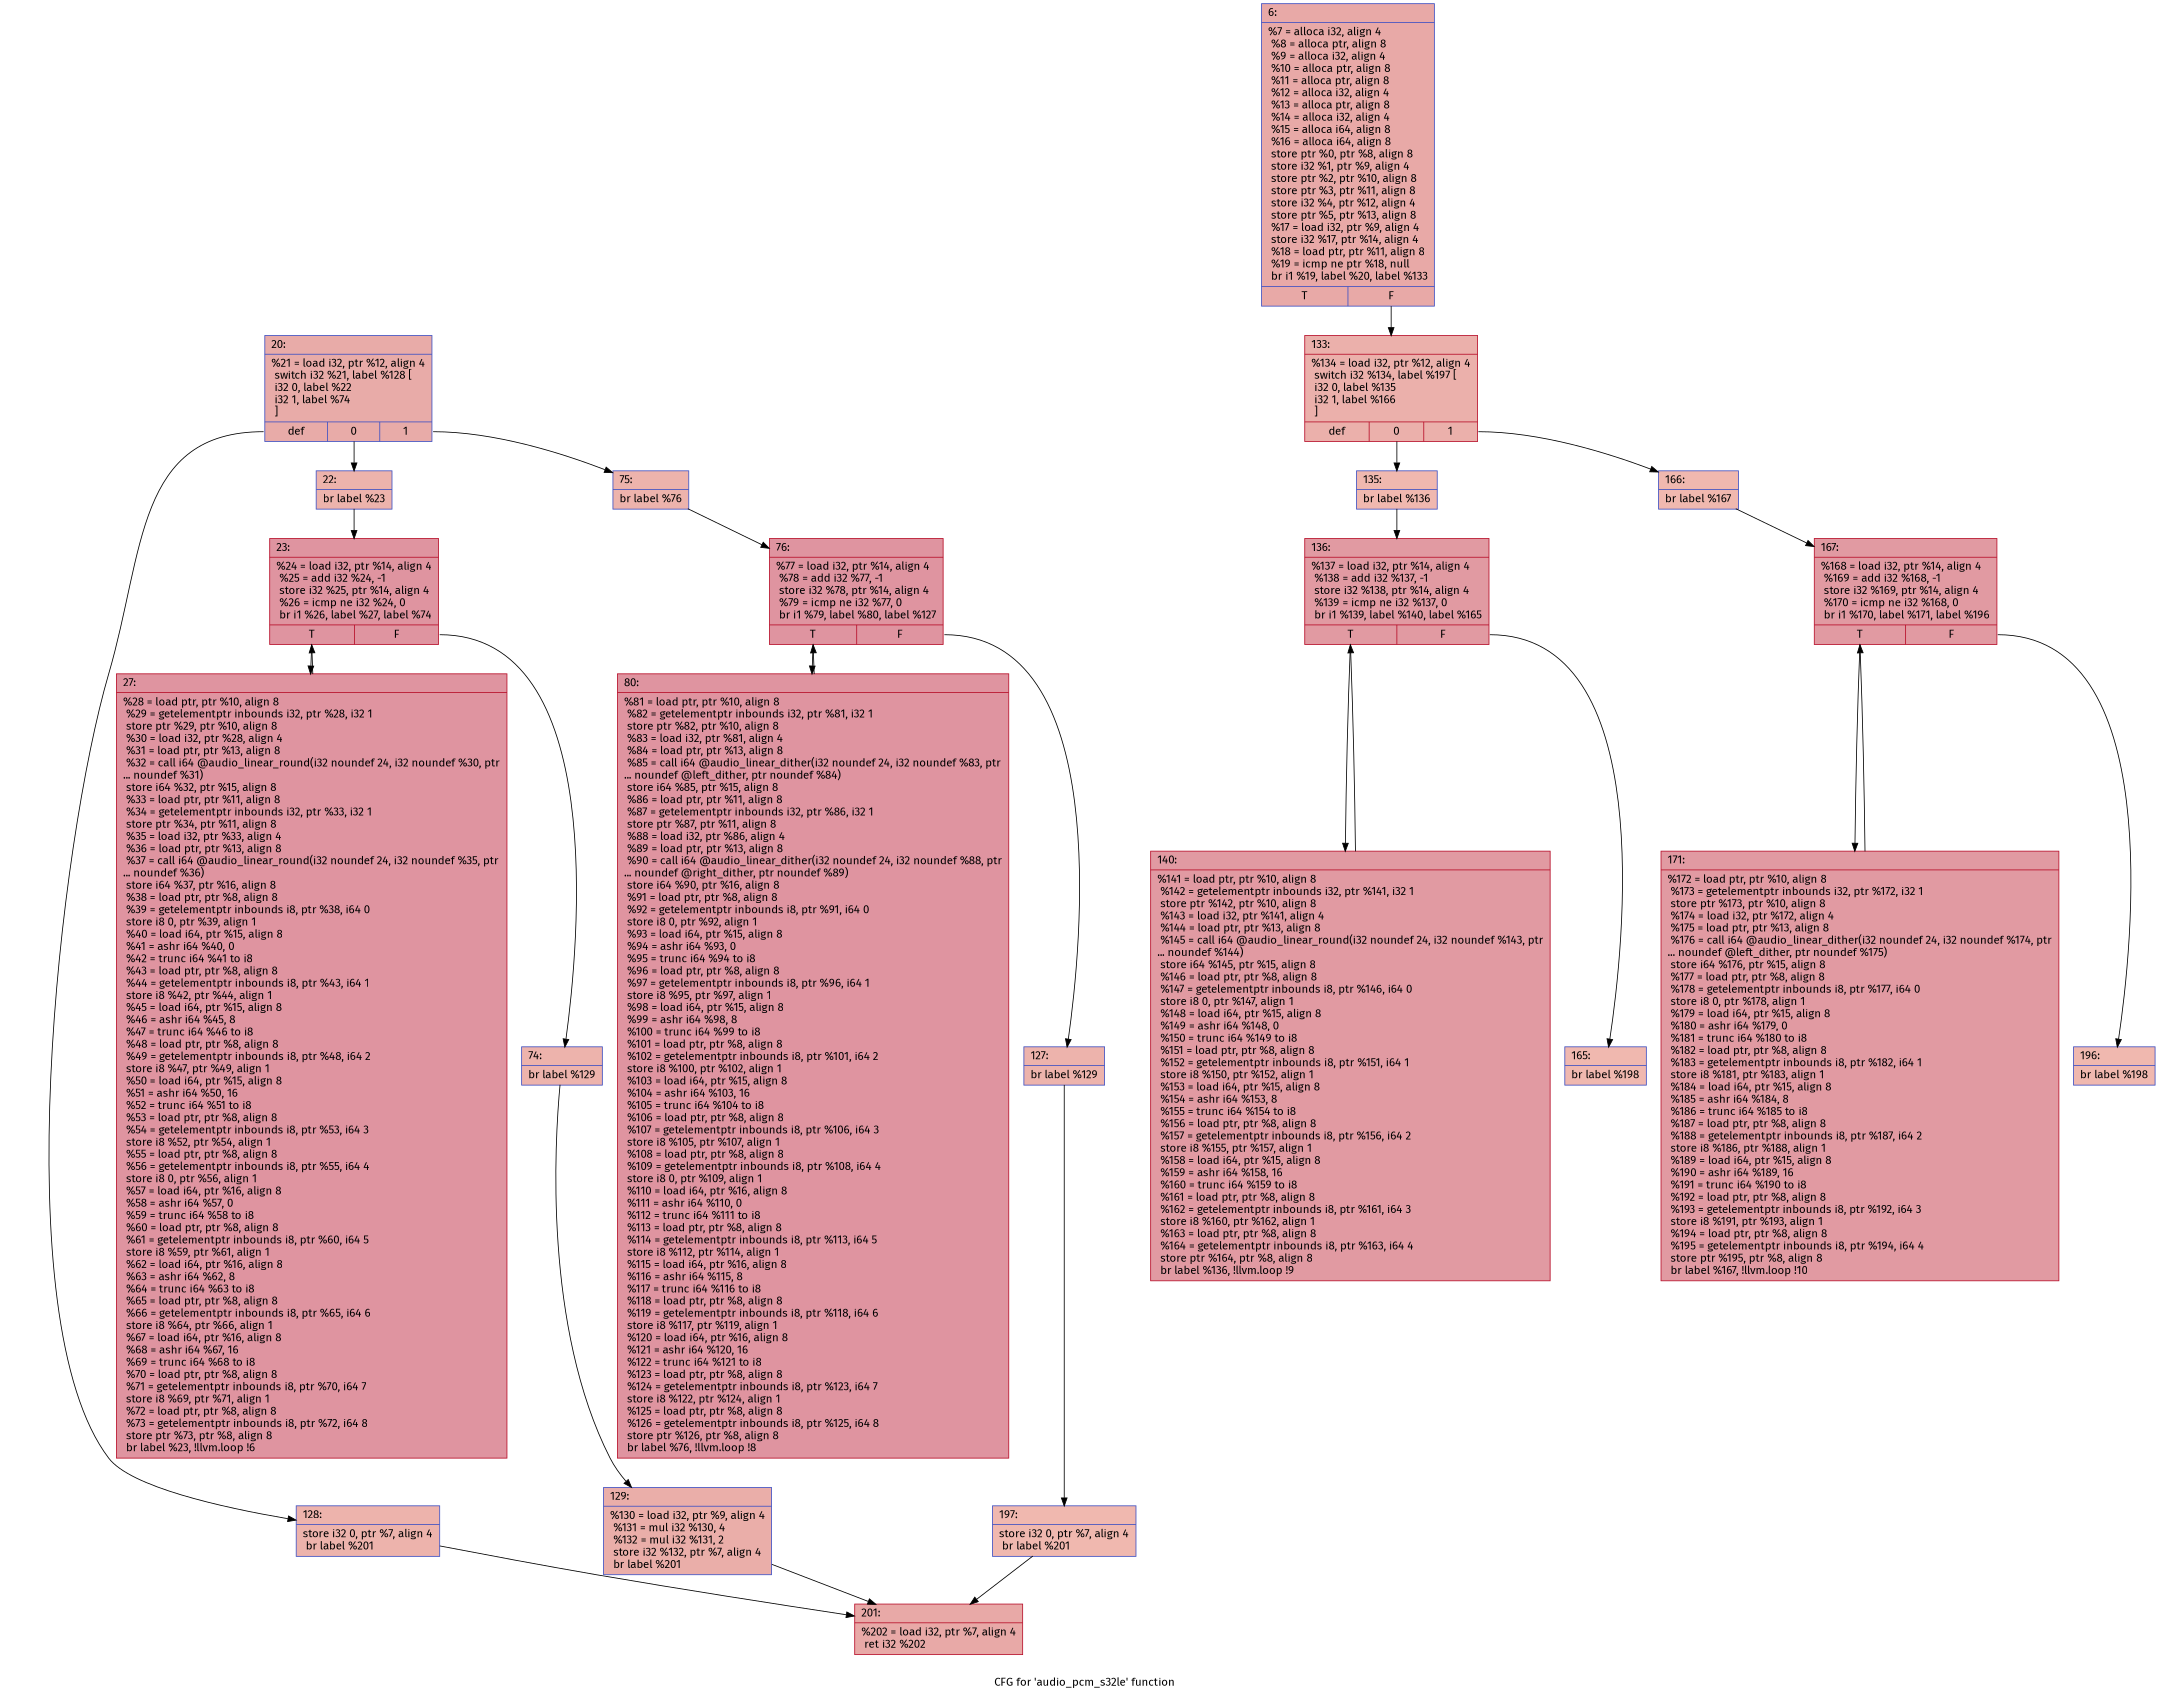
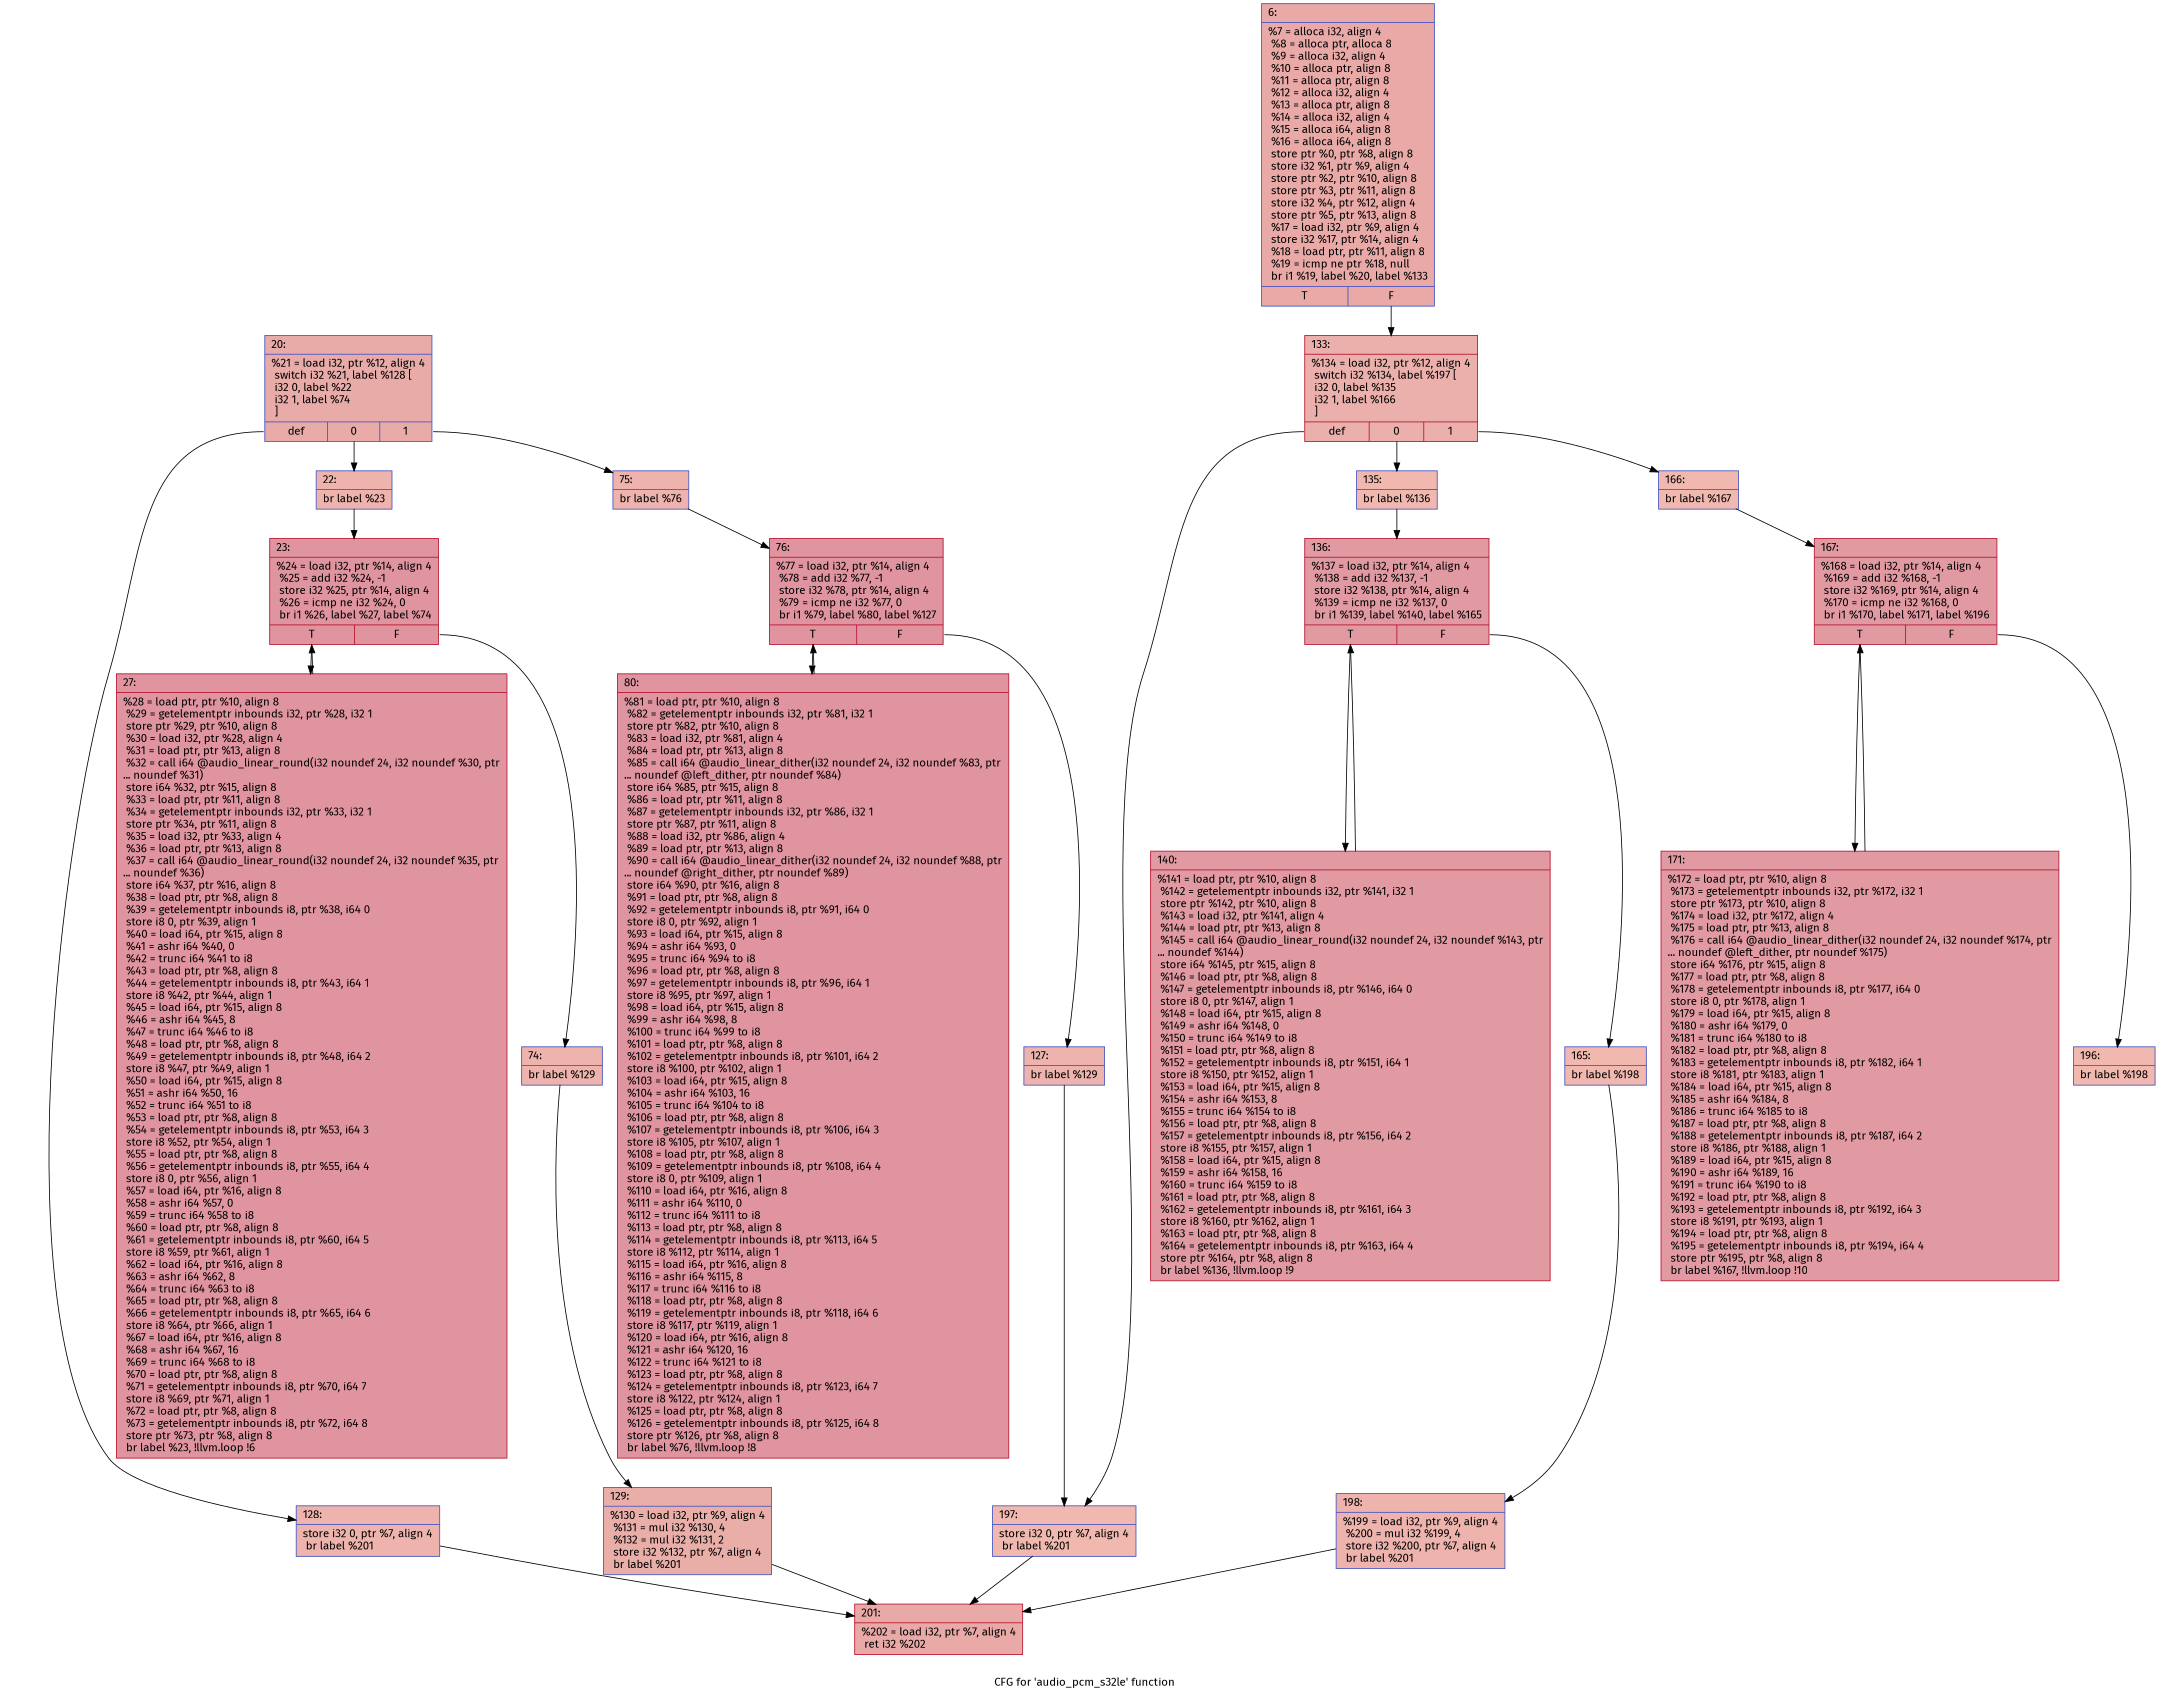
node "6:": text "%8 = alloca ptr, align 8" -> "%8 = alloca ptr, alloca 8"
edge "133:" -> "197:": added
node "198:": added
